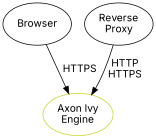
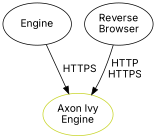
node "Browser": label "Browser" -> "Engine"
node "Reverse Proxy": label "Reverse Proxy" -> "Reverse Browser"
